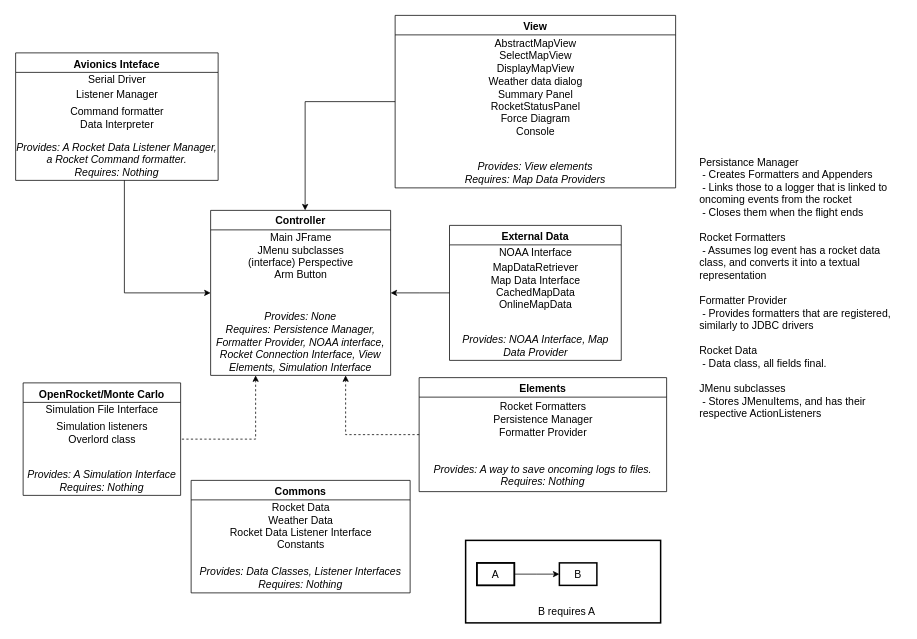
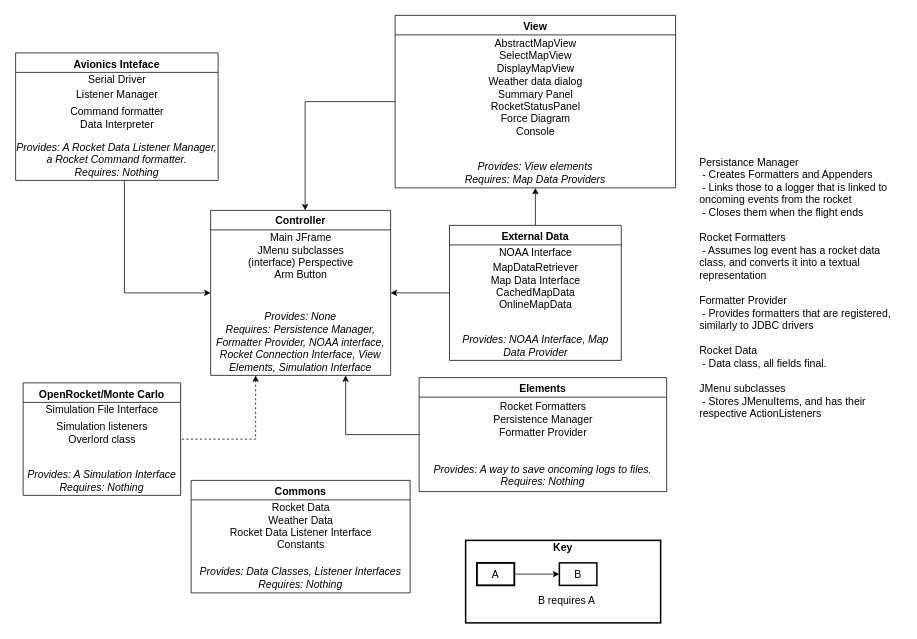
edge "External Data" -> "View": added
edge "Elements" -> "Controller": style dashed -> solid
node "Key": added
node "B requires A": moved (567, 612) -> (567, 600)
